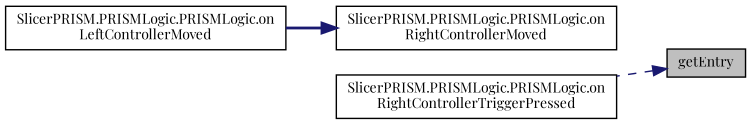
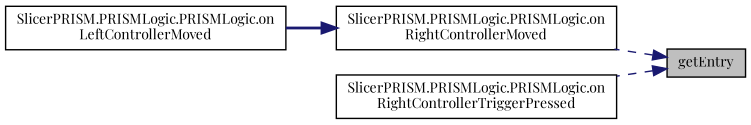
edge "SlicerPRISM.PRISMLogic.PRISMLogic.on RightControllerMoved" -> "getEntry": added
